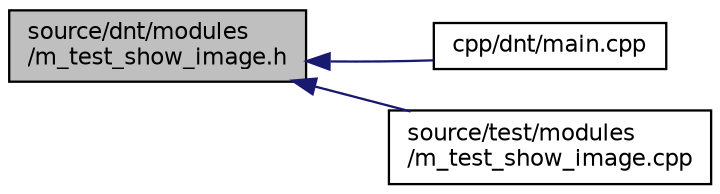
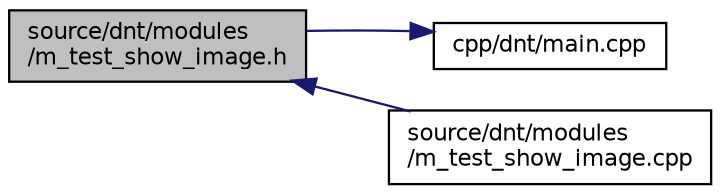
edge "cpp/dnt/main.cpp" -> "source/dnt/modules /m_test_show_image.h": reversed
node "source/test/modules /m_test_show_image.cpp": label "source/test/modules /m_test_show_image.cpp" -> "source/dnt/modules /m_test_show_image.cpp"
